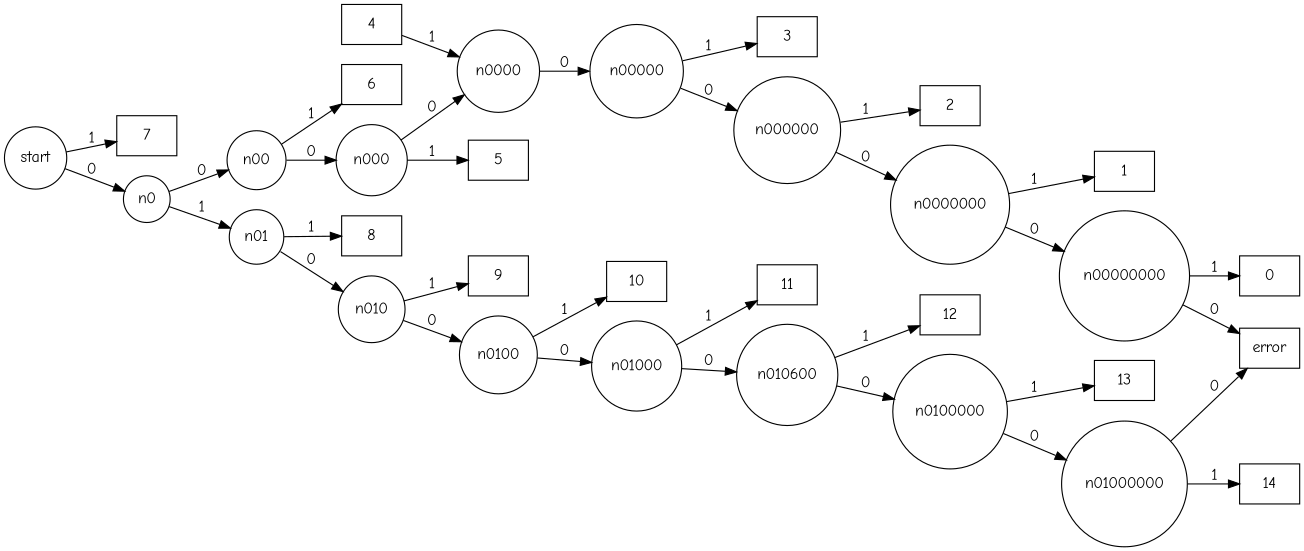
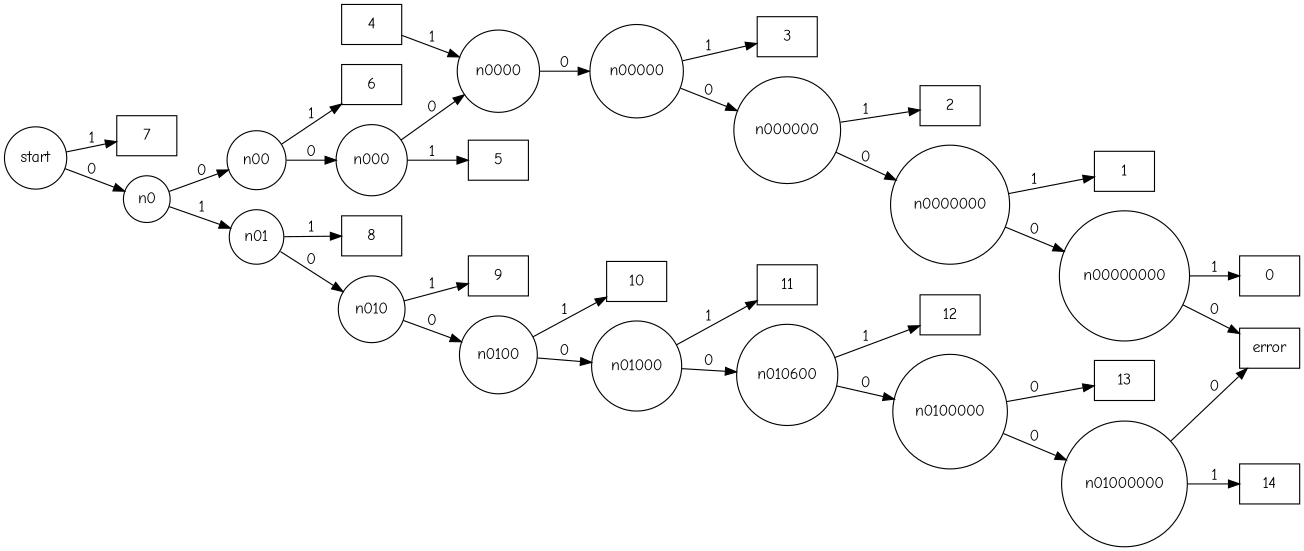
edge "n0100000" -> "13": label "1" -> "0"
